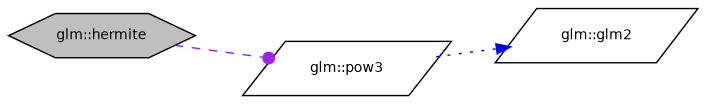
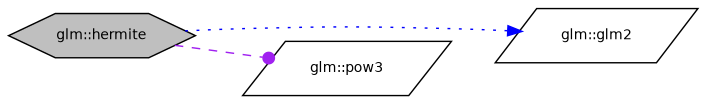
edge "glm::pow3" -> "glm::glm2": now "glm::hermite" -> "glm::glm2"
